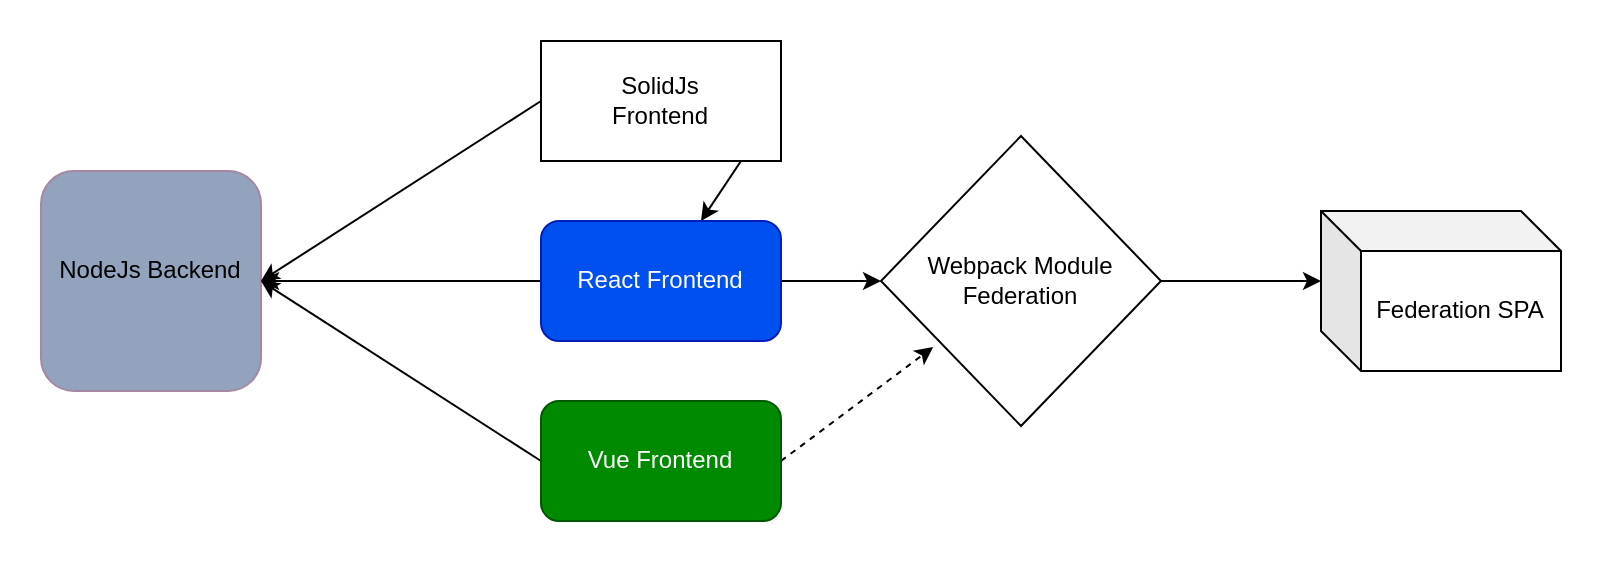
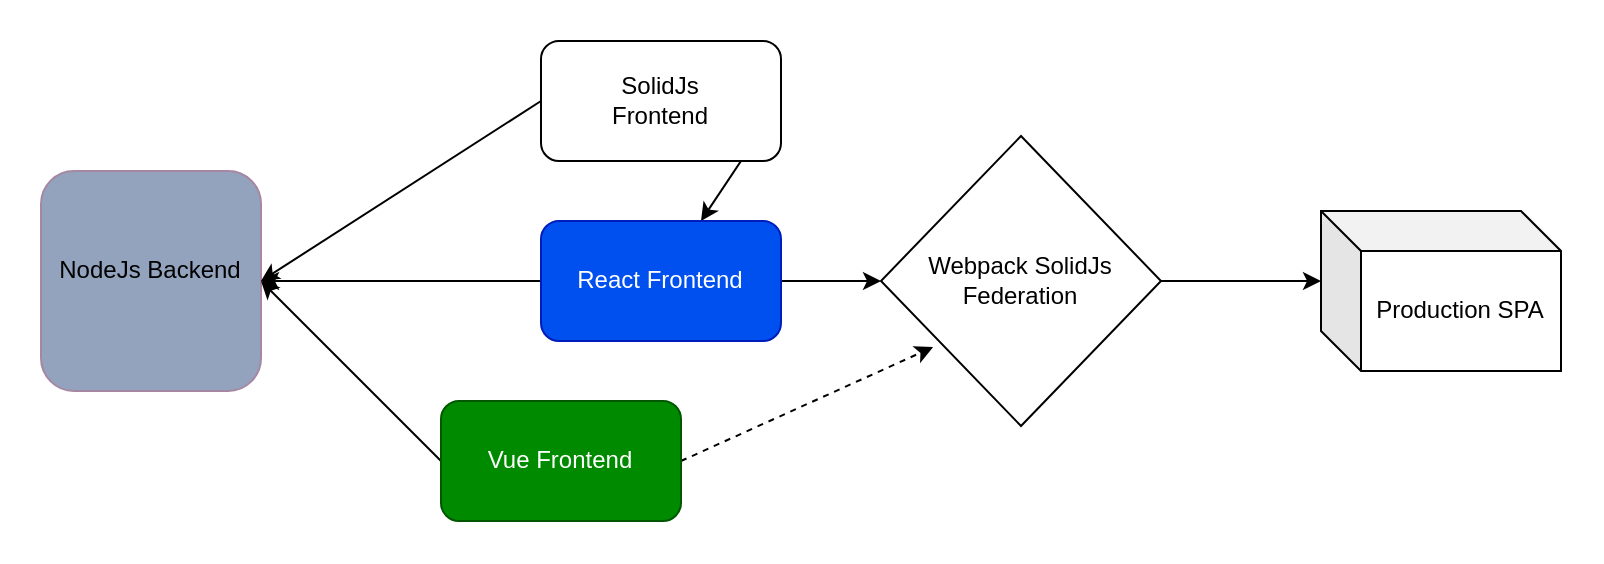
node "SolidJs Frontend": shape rectangle -> rounded rectangle
node "Webpack Module Federation": label "Webpack Module Federation" -> "Webpack SolidJs Federation"
node "Federation SPA": label "Federation SPA" -> "Production SPA"
node "Vue Frontend": moved (661, 461) -> (561, 461)
